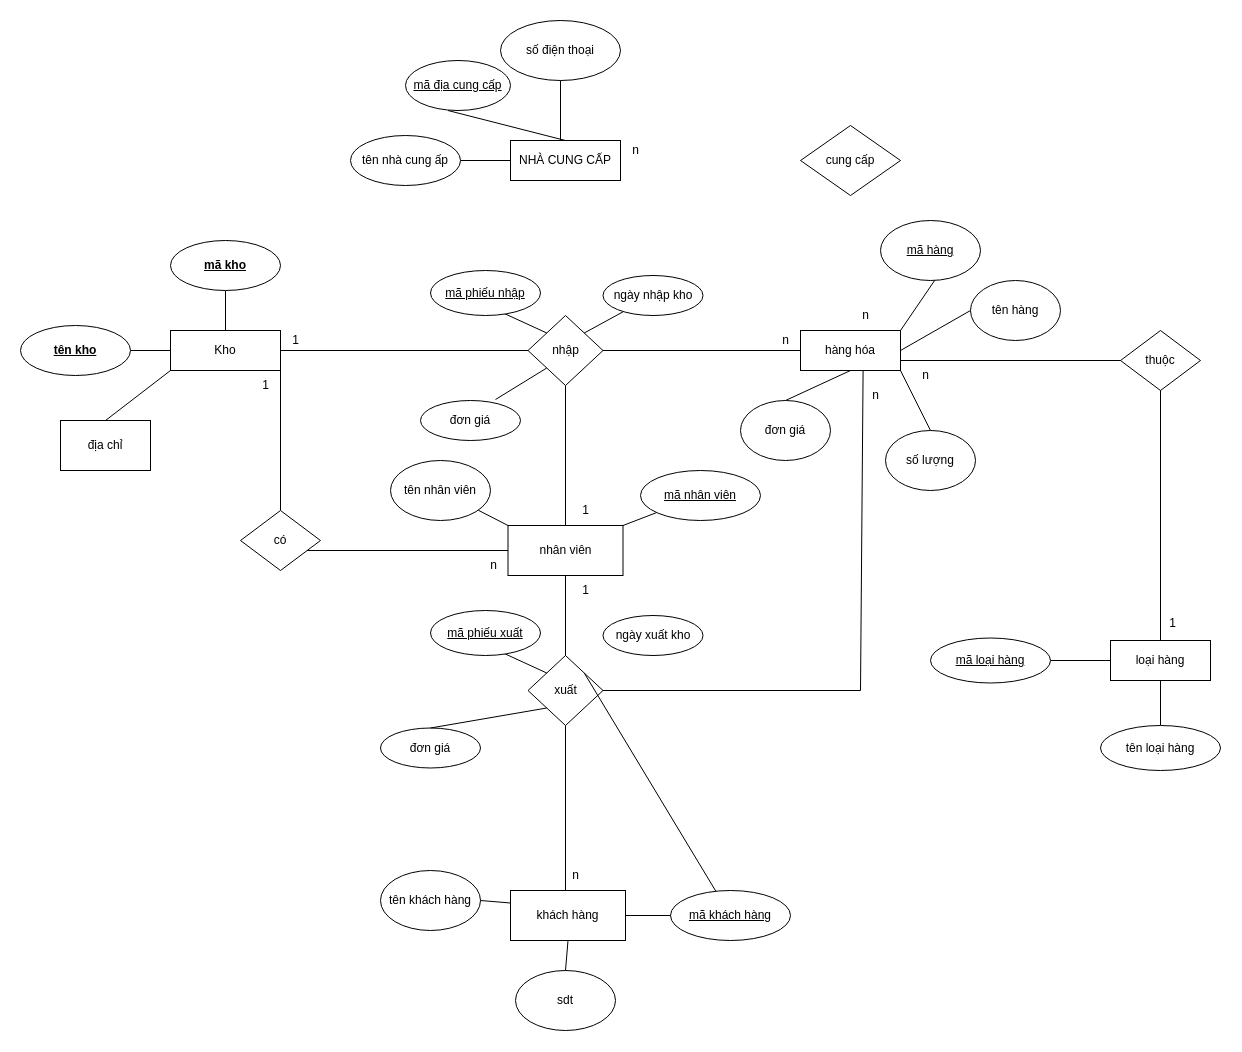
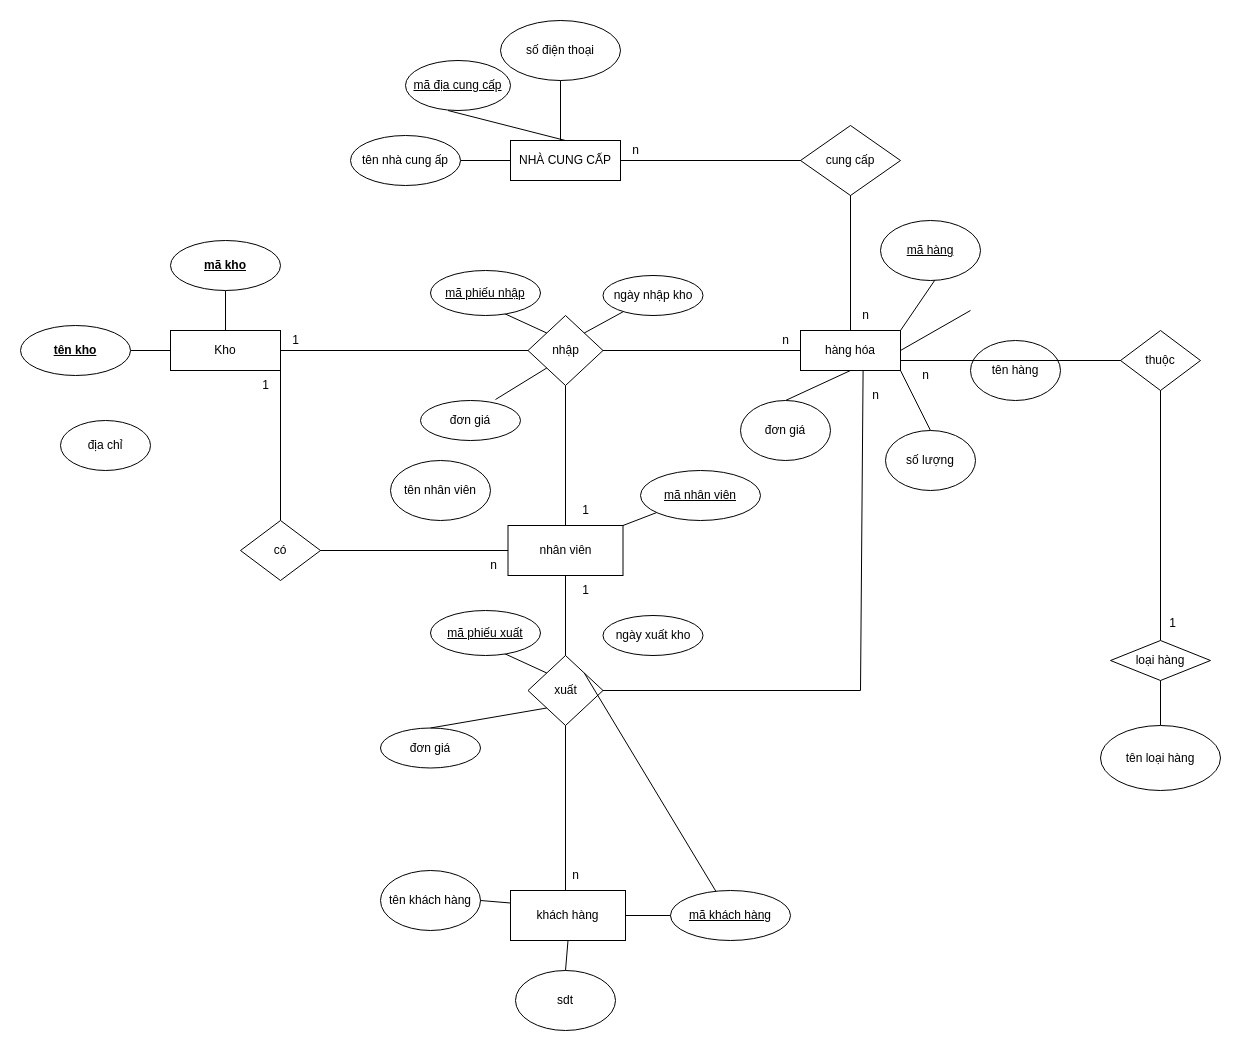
edge "NHÀ CUNG CẤP" -- "hàng hóa": added
node "tên hàng": moved (1016, 311) -> (1016, 371)
edge "Kho" -- "địa chỉ": removed
node "địa chỉ": shape rectangle -> ellipse
edge "tên nhân viên" -- "nhân viên": removed
node "có": moved (281, 541) -> (281, 551)
node "mã loại hàng": removed
edge "mã loại hàng" -- "loại hàng": removed
node "loại hàng": shape rectangle -> diamond
node "tên loại hàng": size 120x45 -> 120x65
